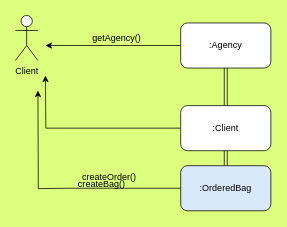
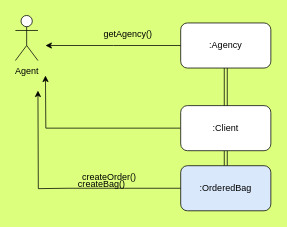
node "getAgency()": moved (117, 38) -> (128, 34)
node "Client": label "Client" -> "Agent"
